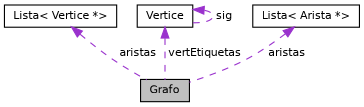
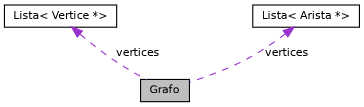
node "Vertice": removed
edge "Grafo" -> "Lista< Vertice *>": label " aristas" -> " vertices"
edge "Grafo" -> "Lista< Arista *>": label " aristas" -> " vertices"
